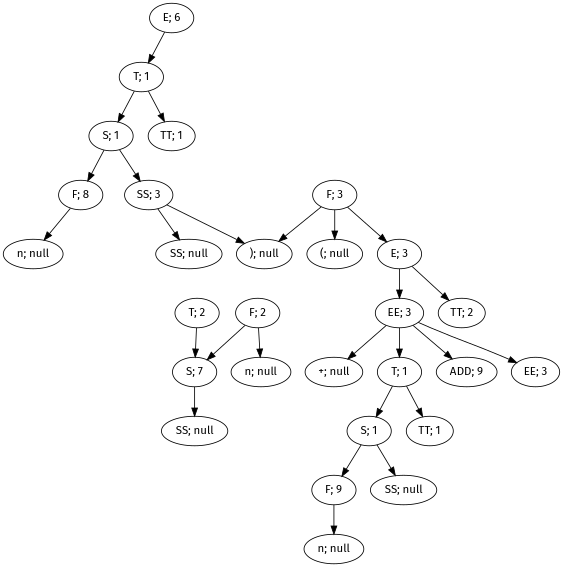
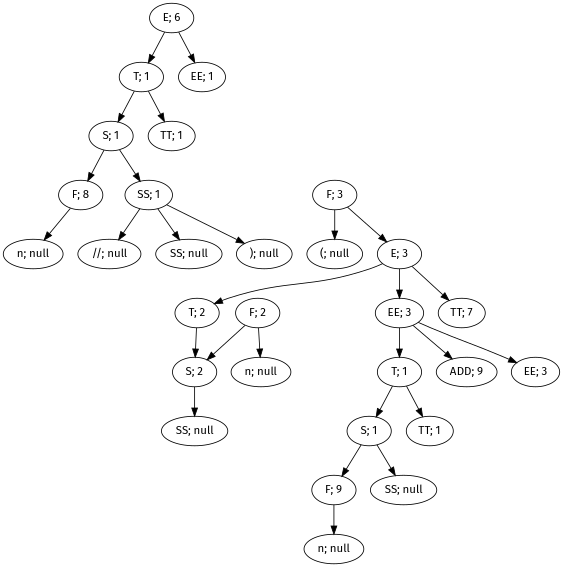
node "EE; 1": added
node "SS; 3": label "SS; 3" -> "SS; 1"
edge "F; 3" -> "); null": removed
node "//; null": added
edge "E; 3" -> "T; 2": added
node "TT; 2": label "TT; 2" -> "TT; 7"
node "S; 7": label "S; 7" -> "S; 2"
node "+; null": removed
